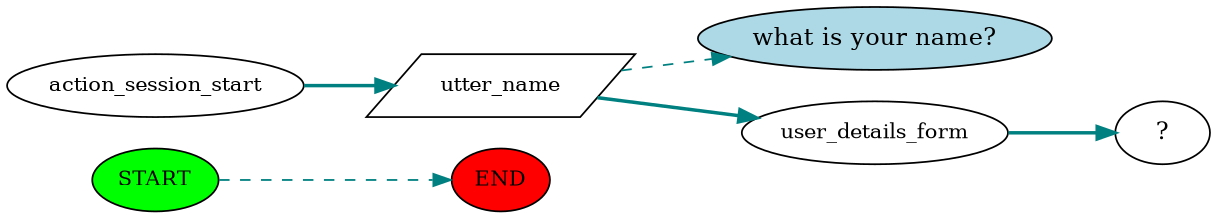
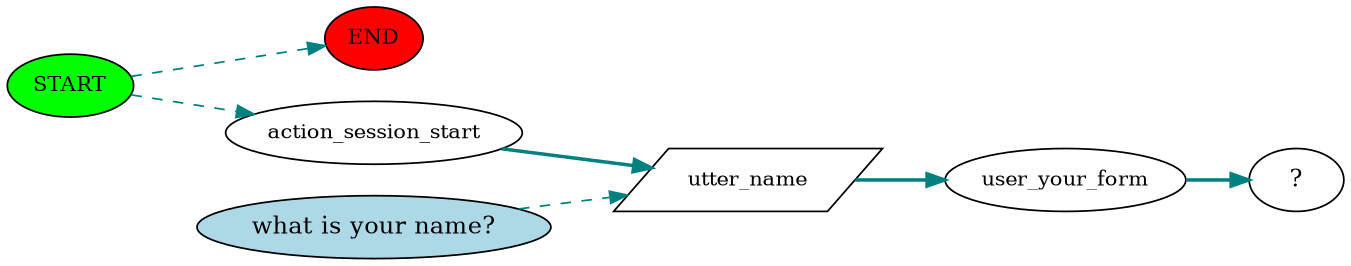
edge "utter_name" -> "what is your name?": reversed
edge "START" -> "action_session_start": added
node "user_details_form": label "user_details_form" -> "user_your_form"
